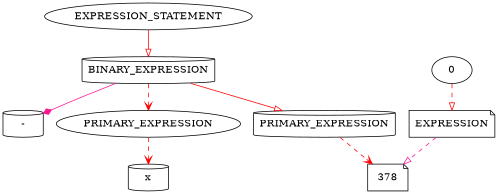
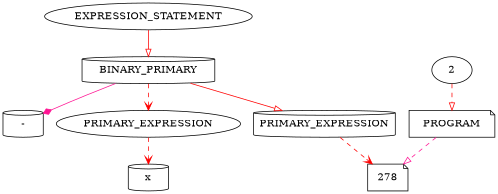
node "BINARY_EXPRESSION": label "BINARY_EXPRESSION" -> "BINARY_PRIMARY"
node "0": label "0" -> "2"
node "EXPRESSION": label "EXPRESSION" -> "PROGRAM"
node "378": label "378" -> "278"
